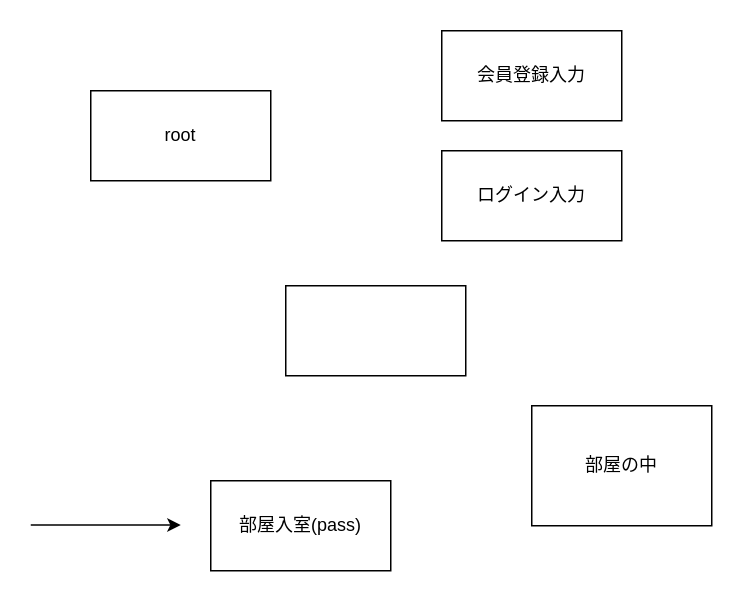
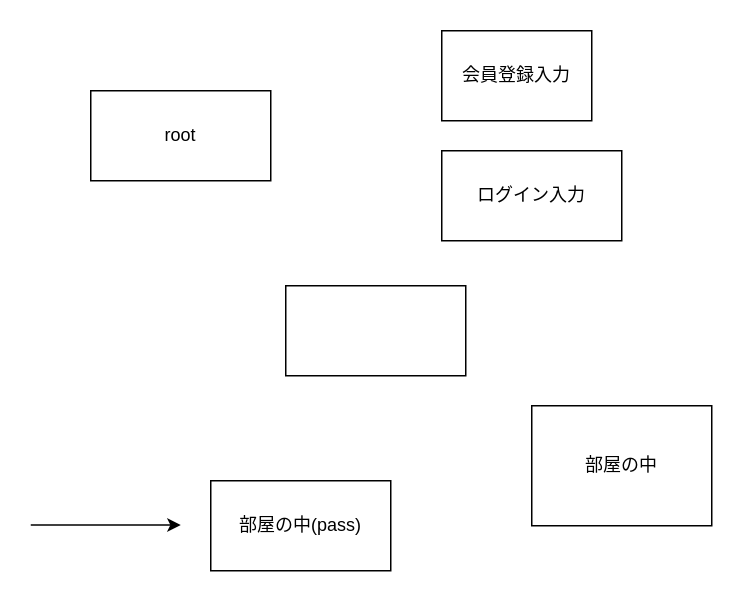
node "会員登録入力": size 180x90 -> 150x90
node "部屋入室(pass)": label "部屋入室(pass)" -> "部屋の中(pass)"
